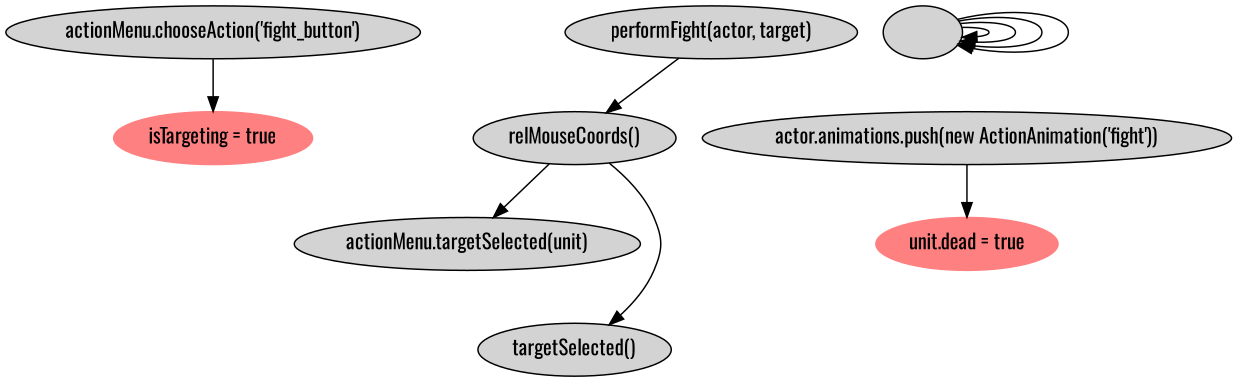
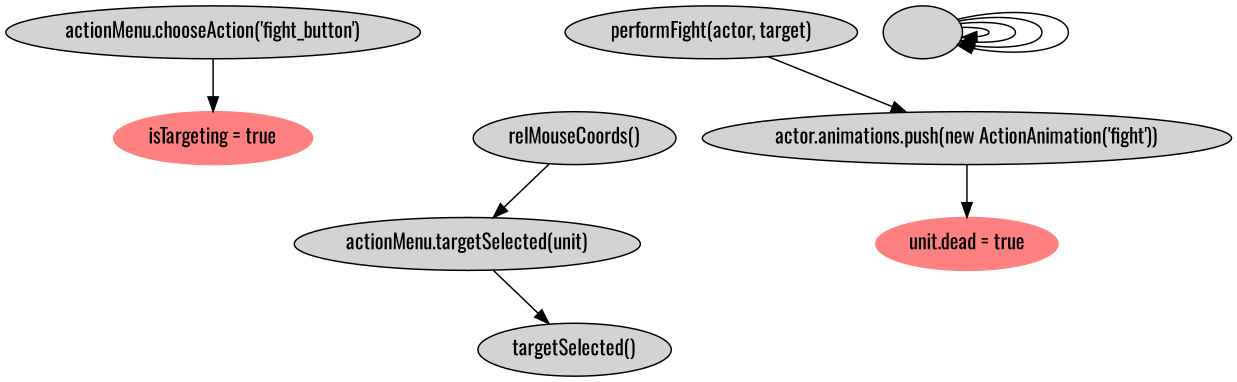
edge "performFight(actor, target)" -> "relMouseCoords()": now "performFight(actor, target)" -> "actor.animations.push(new ActionAnimation('fight'))"
edge "relMouseCoords()" -> "targetSelected()": now "actionMenu.targetSelected(unit)" -> "targetSelected()"
